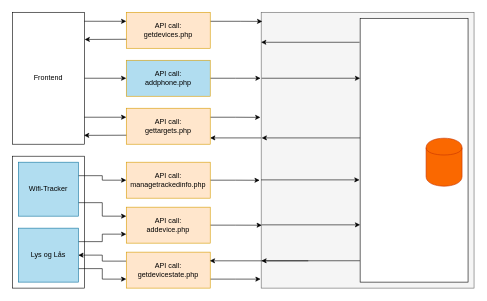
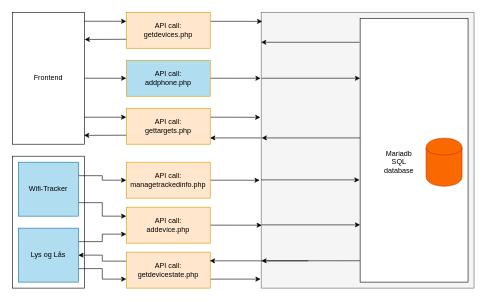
node "Mariadb SQL database": added
